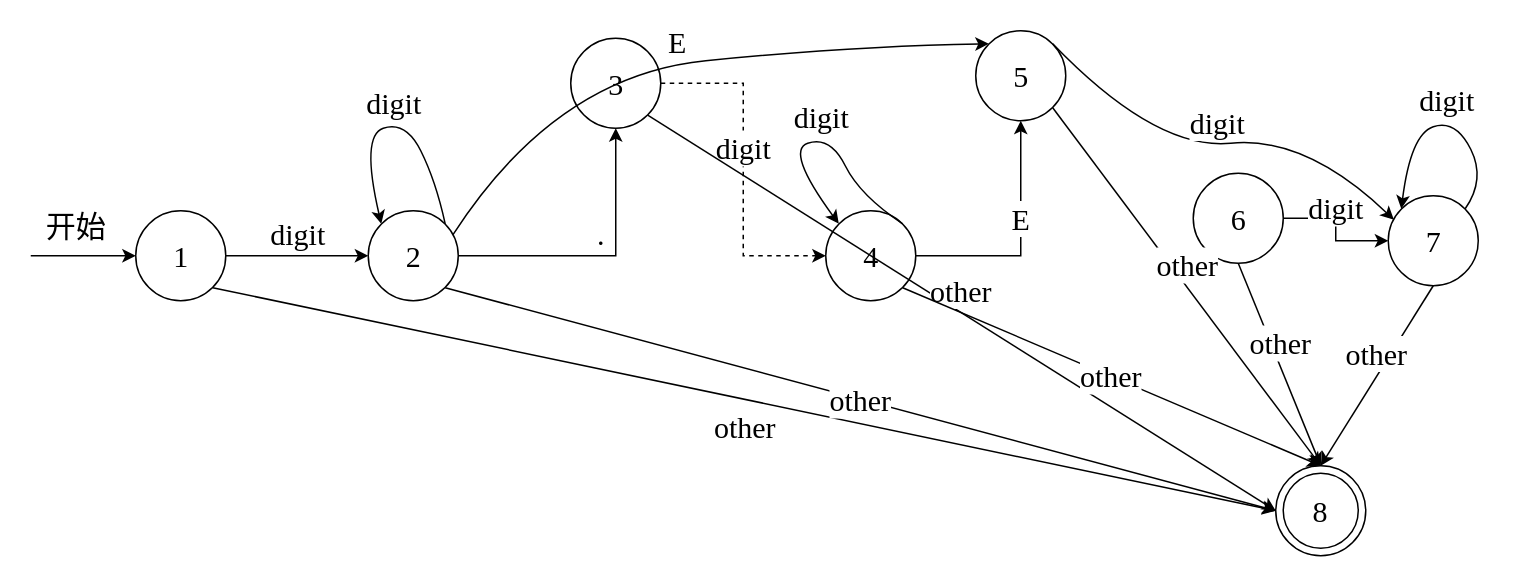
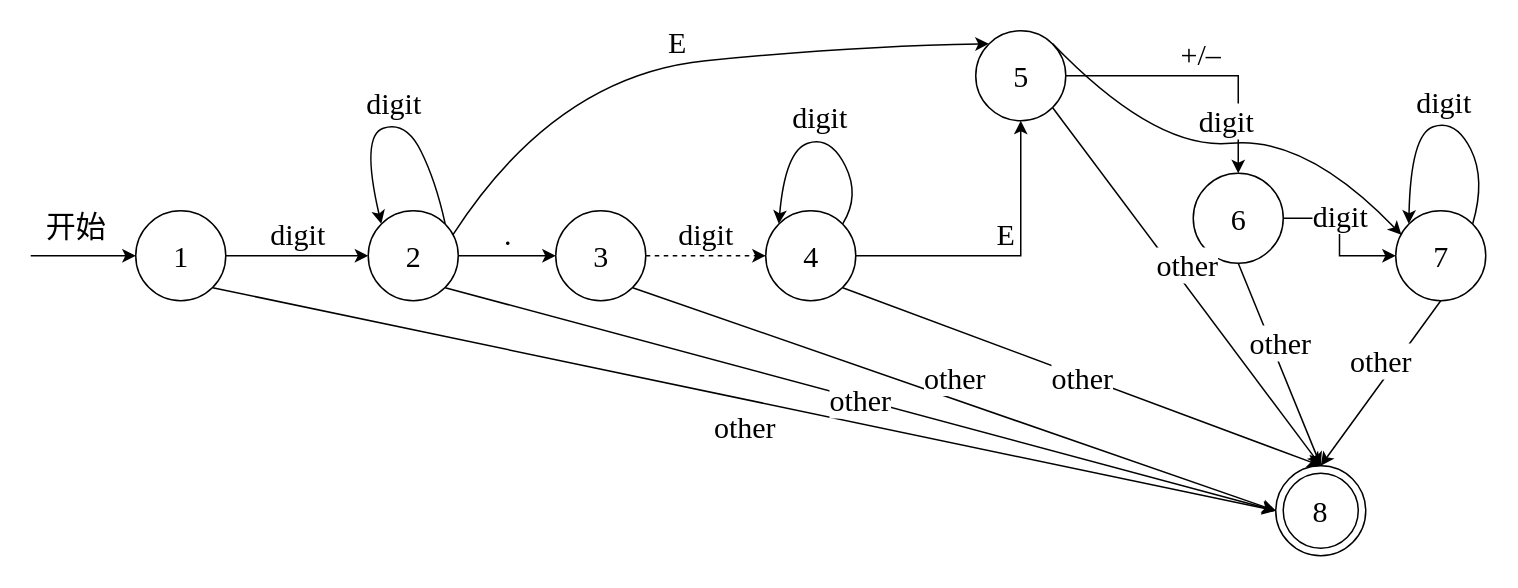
edge "5" -> "6": added, label "+/–"
node "3": moved (616, 83) -> (601, 256)
node "7": moved (1433, 241) -> (1441, 256)
node "4": moved (871, 256) -> (811, 256)
